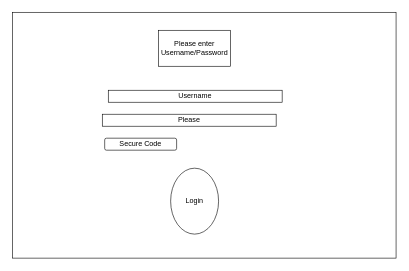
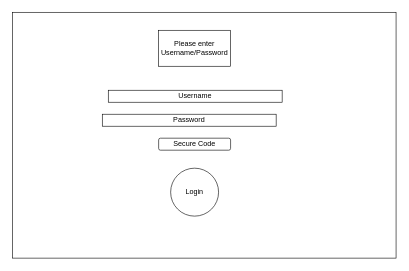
node "Please": label "Please" -> "Password"
node "Secure Code": moved (141, 144) -> (195, 144)
node "Login": size 48x66 -> 48x48
